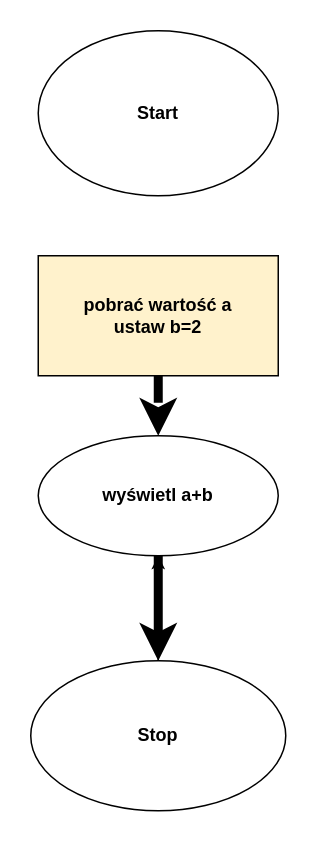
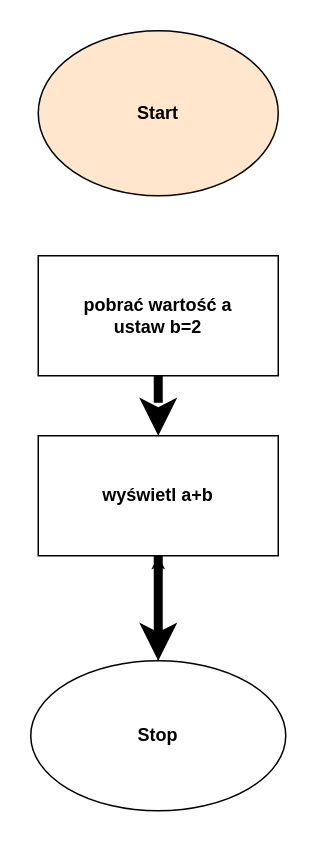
node "Start": fillcolor #ffffff -> #ffe6cc
node "pobrać wartość a ustaw b=2": fillcolor #fff2cc -> #ffffff
node "wyświetl a+b": shape ellipse -> rectangle
